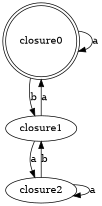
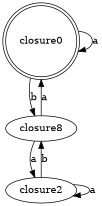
node "closure1": label "closure1" -> "closure8"
